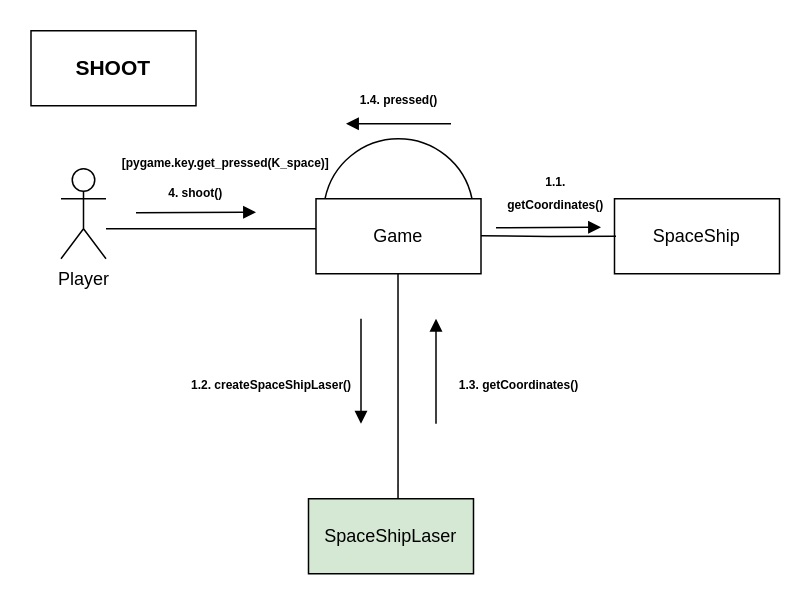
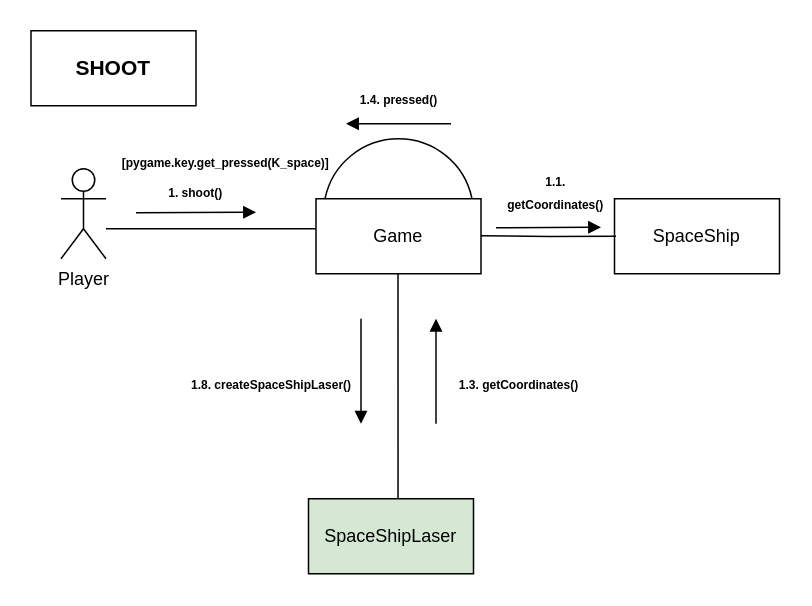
node "4. shoot()": label "4. shoot()" -> "1. shoot()"
node "1.2. createSpaceShipLaser()": label "1.2. createSpaceShipLaser()" -> "1.8. createSpaceShipLaser()"
